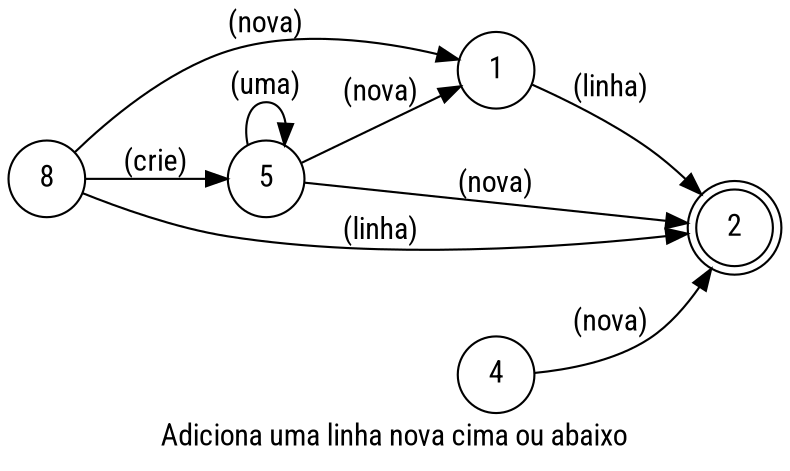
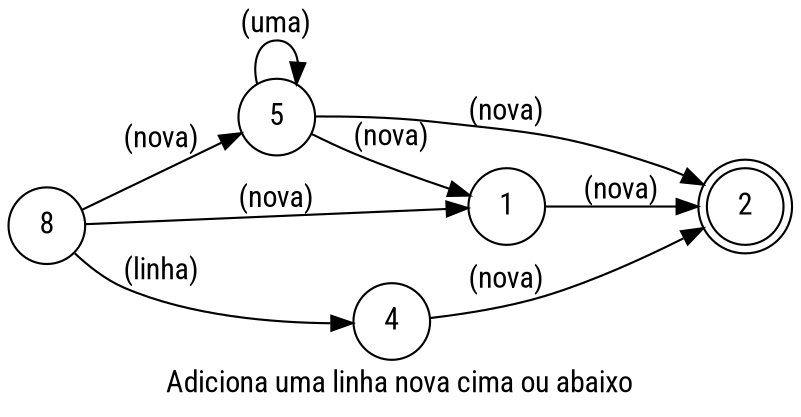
edge "1" -> "2": label "(linha)" -> "(nova)"
edge "8" -> "5": label "(crie)" -> "(nova)"
edge "8" -> "2": now "8" -> "4"
